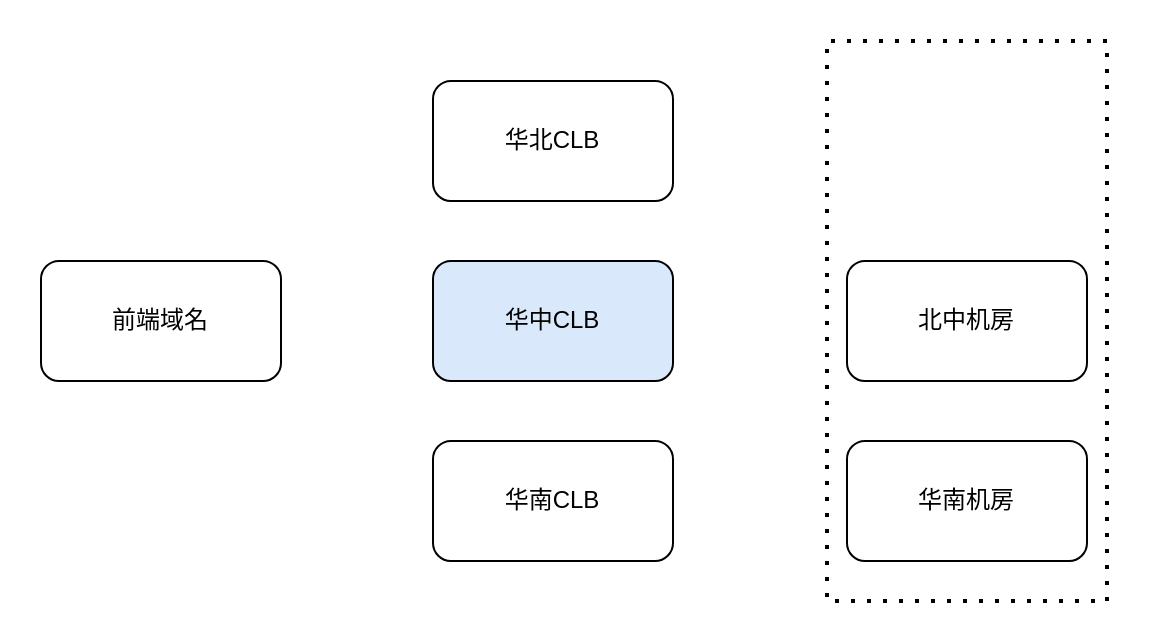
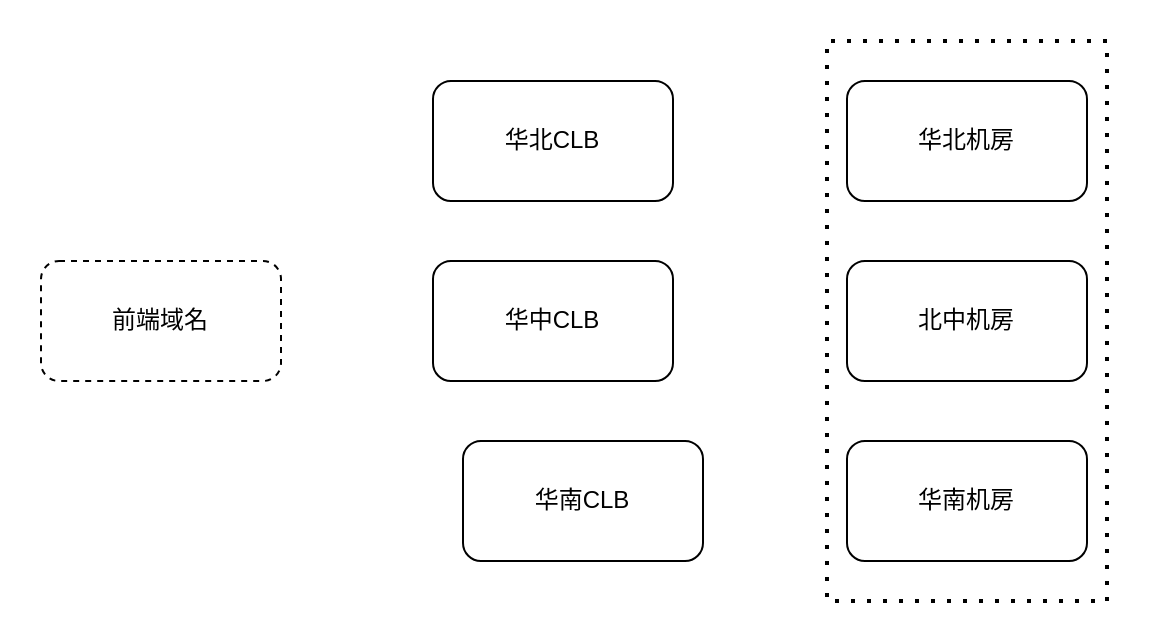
node "华北机房": added
node "前端域名": style solid -> dashed
node "华中CLB": fillcolor #dae8fc -> #ffffff
node "华南CLB": moved (553, 501) -> (583, 501)
